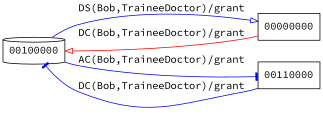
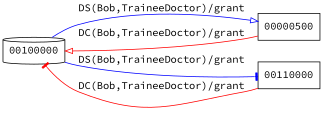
node "00000000": label "00000000" -> "00000500"
edge "00100000" -> "00110000": label "AC(Bob,TraineeDoctor)/grant" -> "DS(Bob,TraineeDoctor)/grant"
edge "00110000" -> "00100000": color blue -> red
